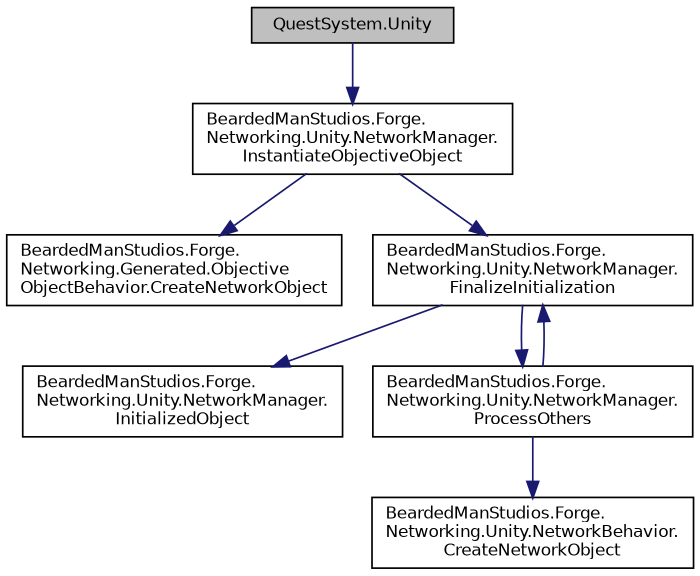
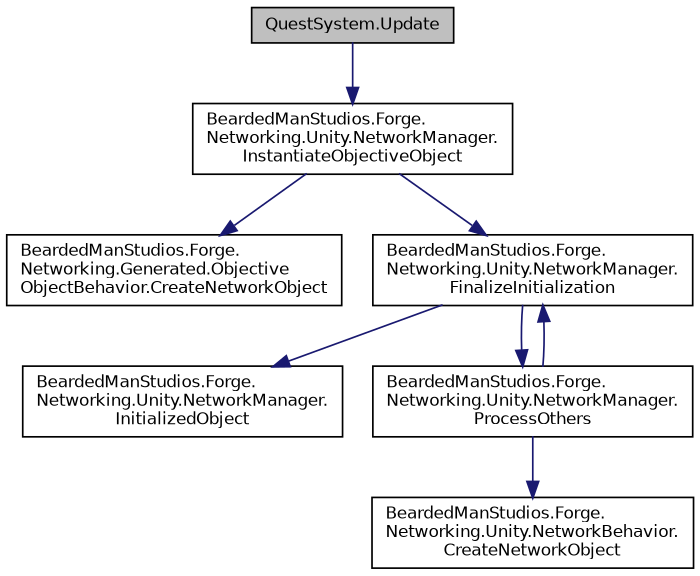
node "QuestSystem.Unity": label "QuestSystem.Unity" -> "QuestSystem.Update"
